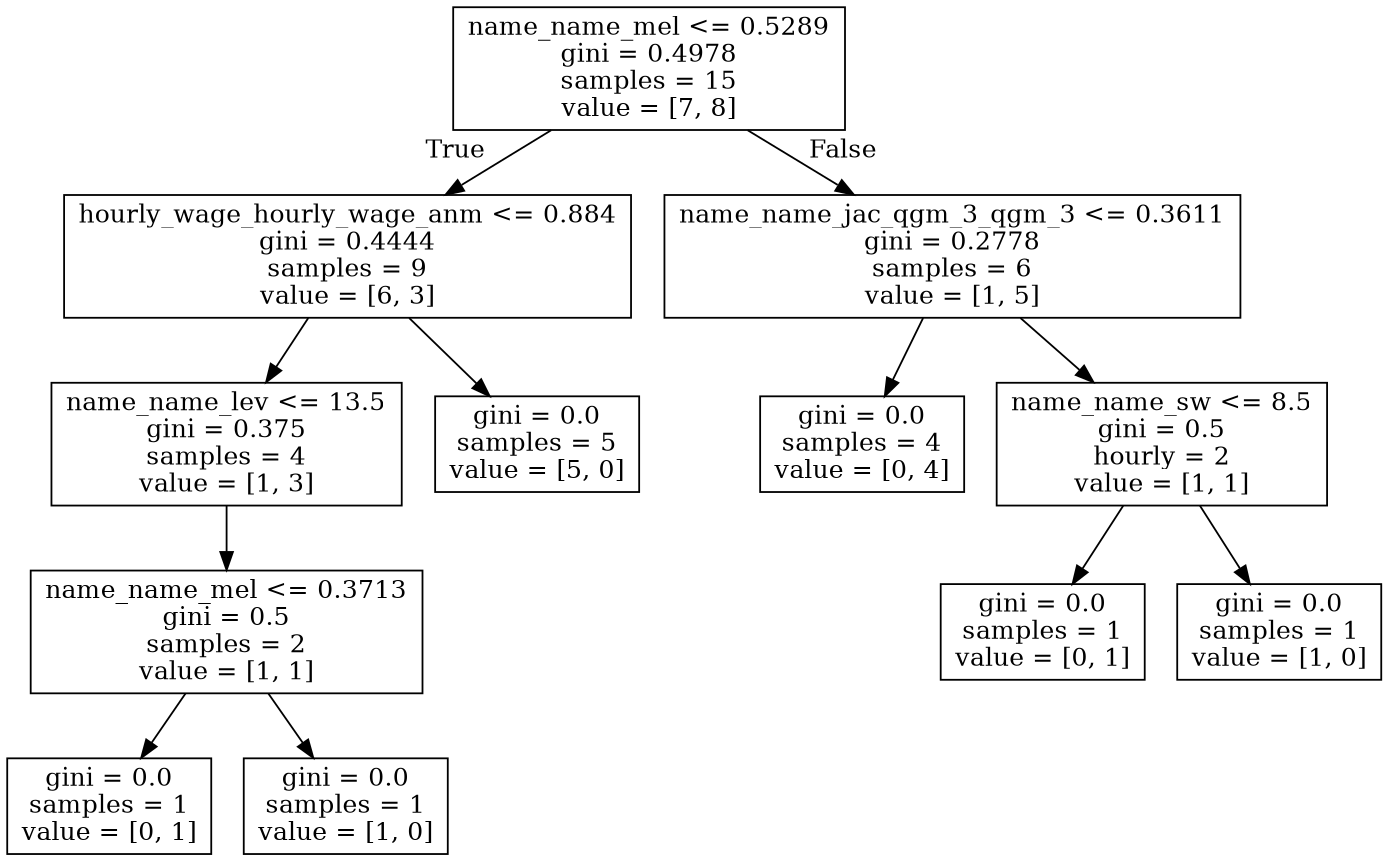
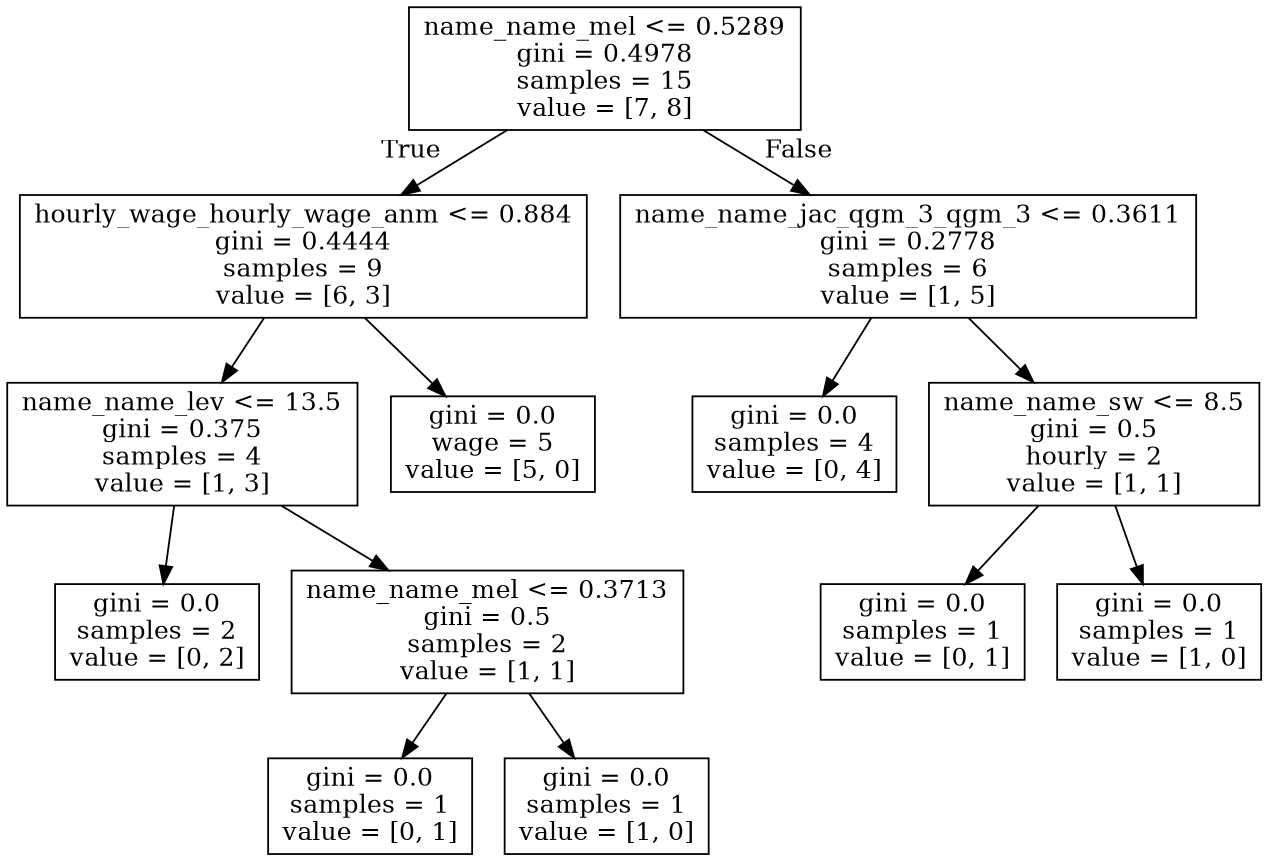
node "gini = 0.0 samples = 5 value = [5, 0]": label "gini = 0.0 samples = 5 value = [5, 0]" -> "gini = 0.0 wage = 5 value = [5, 0]"
node "gini = 0.0 samples = 2 value = [0, 2]": added
